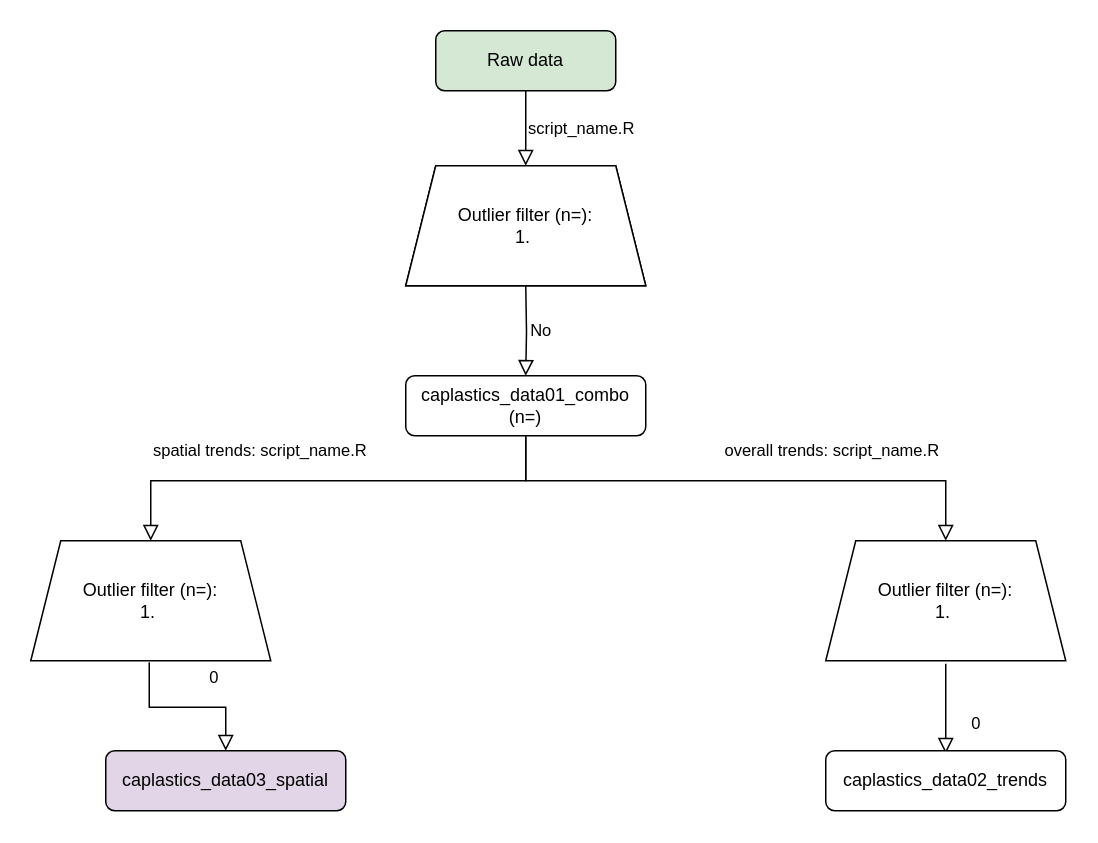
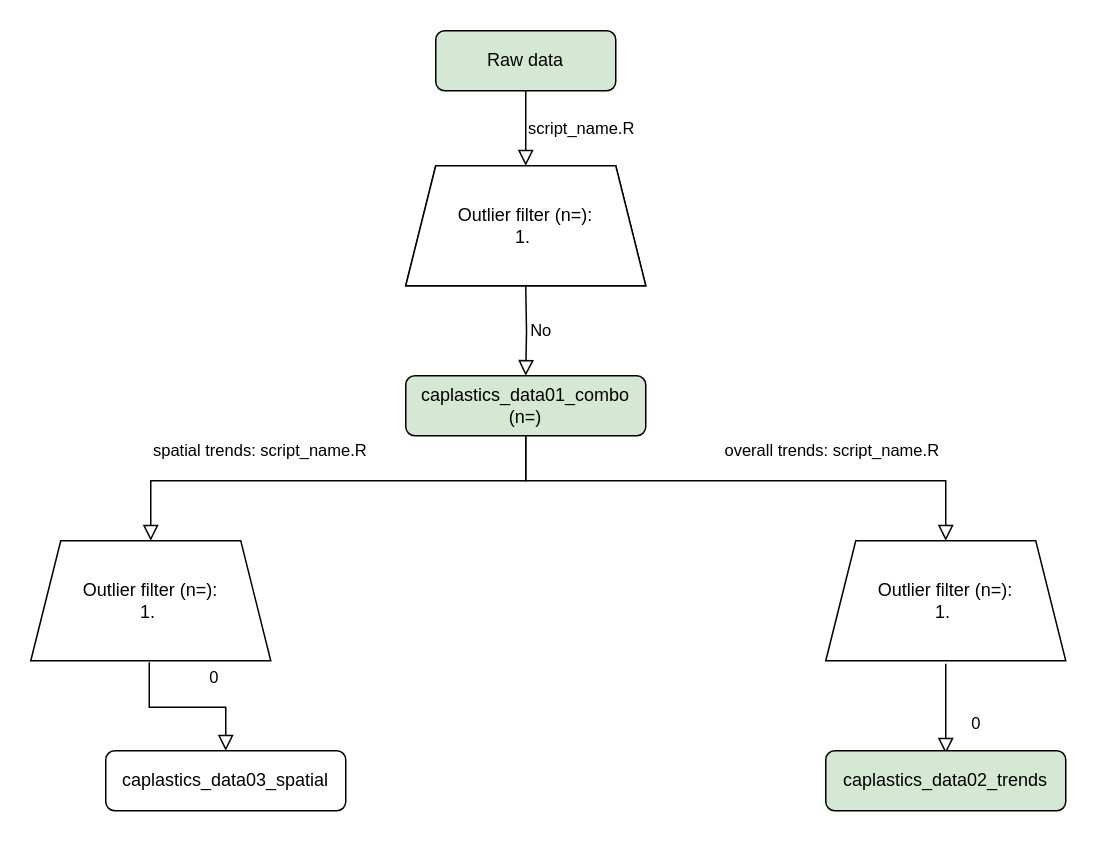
node "caplastics_data01_combo (n=)": fillcolor #ffffff -> #d5e8d4
node "caplastics_data03_spatial": fillcolor #e1d5e7 -> #ffffff
node "caplastics_data02_trends": fillcolor #ffffff -> #d5e8d4
